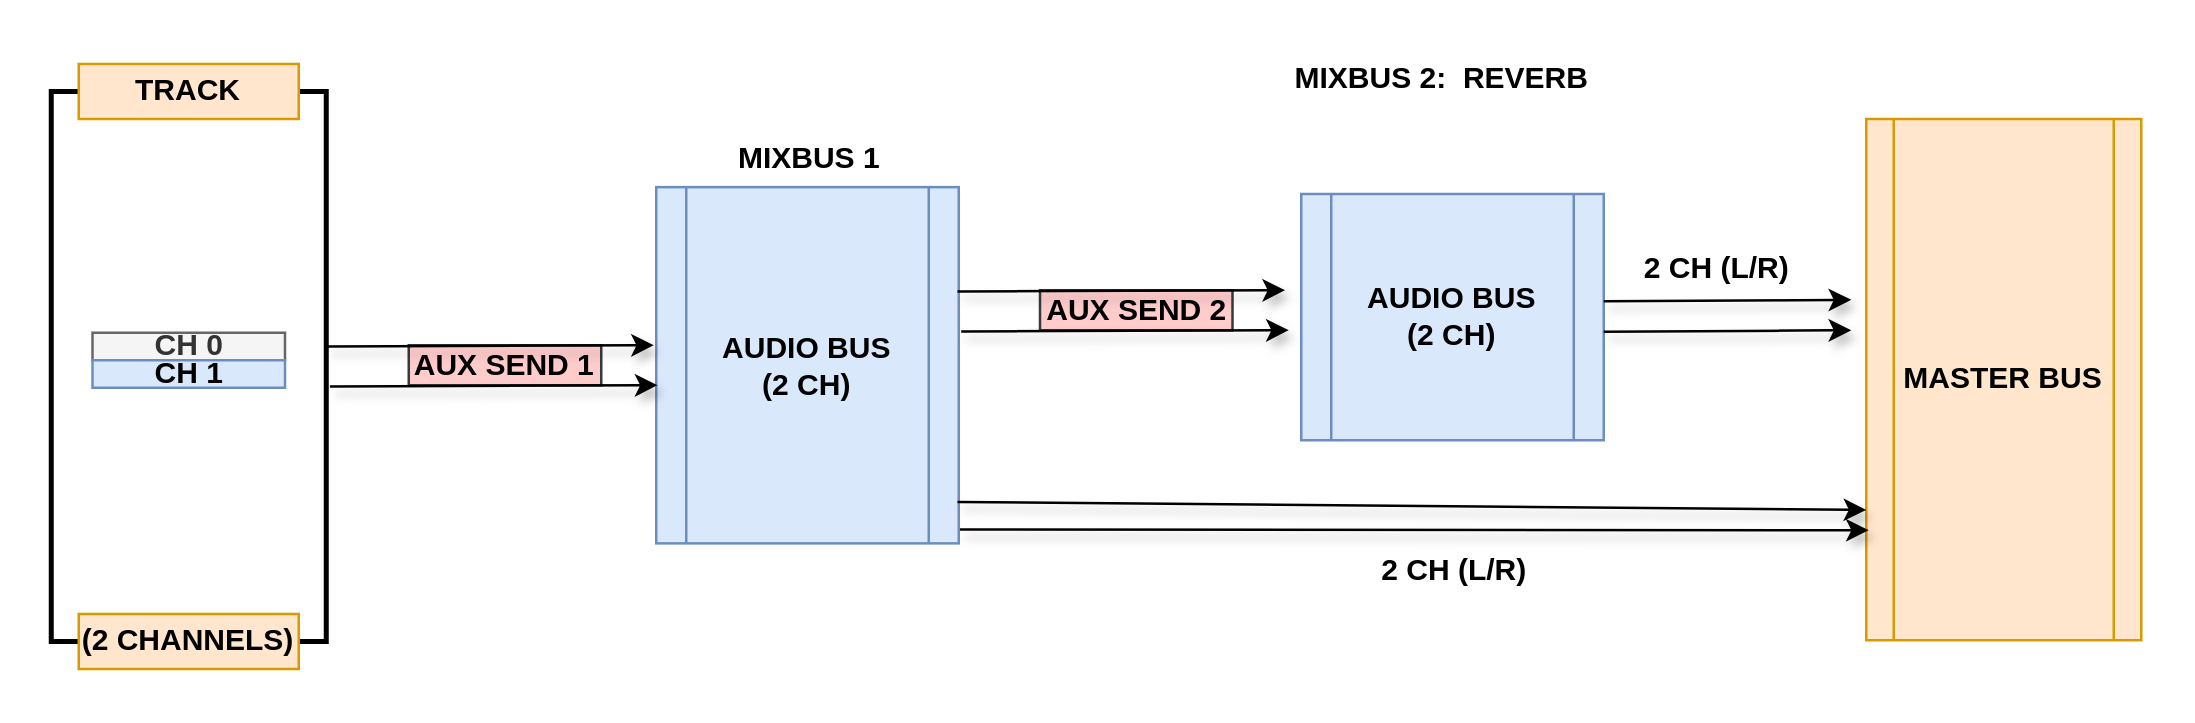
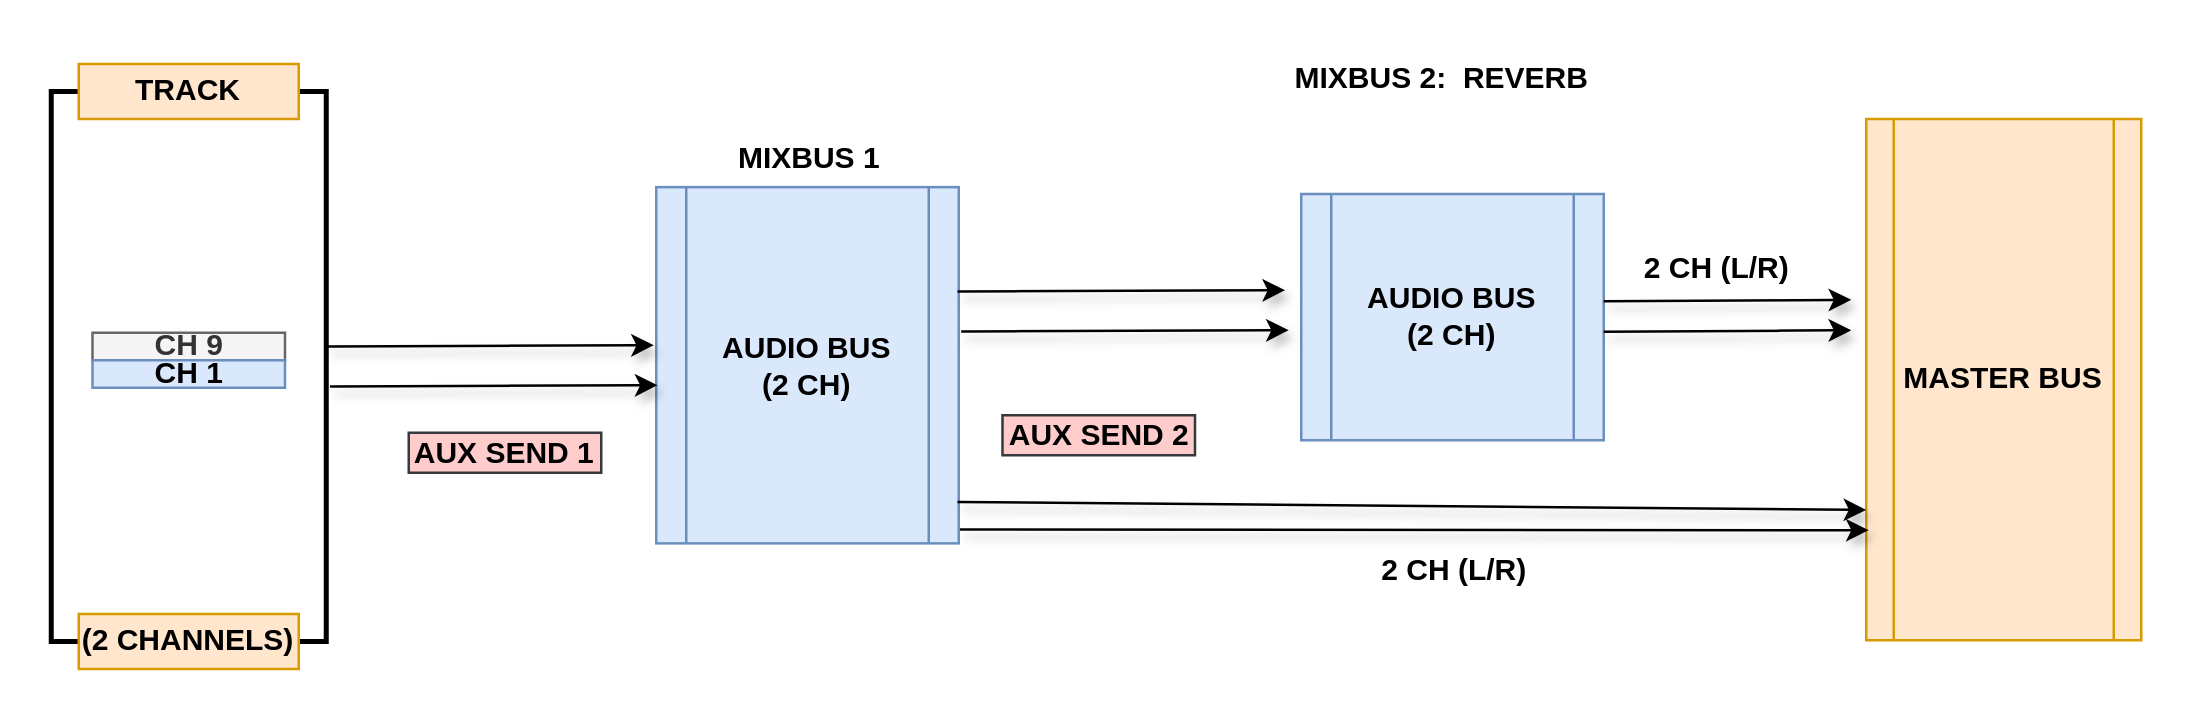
node "AUX SEND 2": moved (1136, 310) -> (1099, 435)
node "CH 0": label "CH 0" -> "CH 9"
node "AUX SEND 1": moved (505, 365) -> (505, 453)
